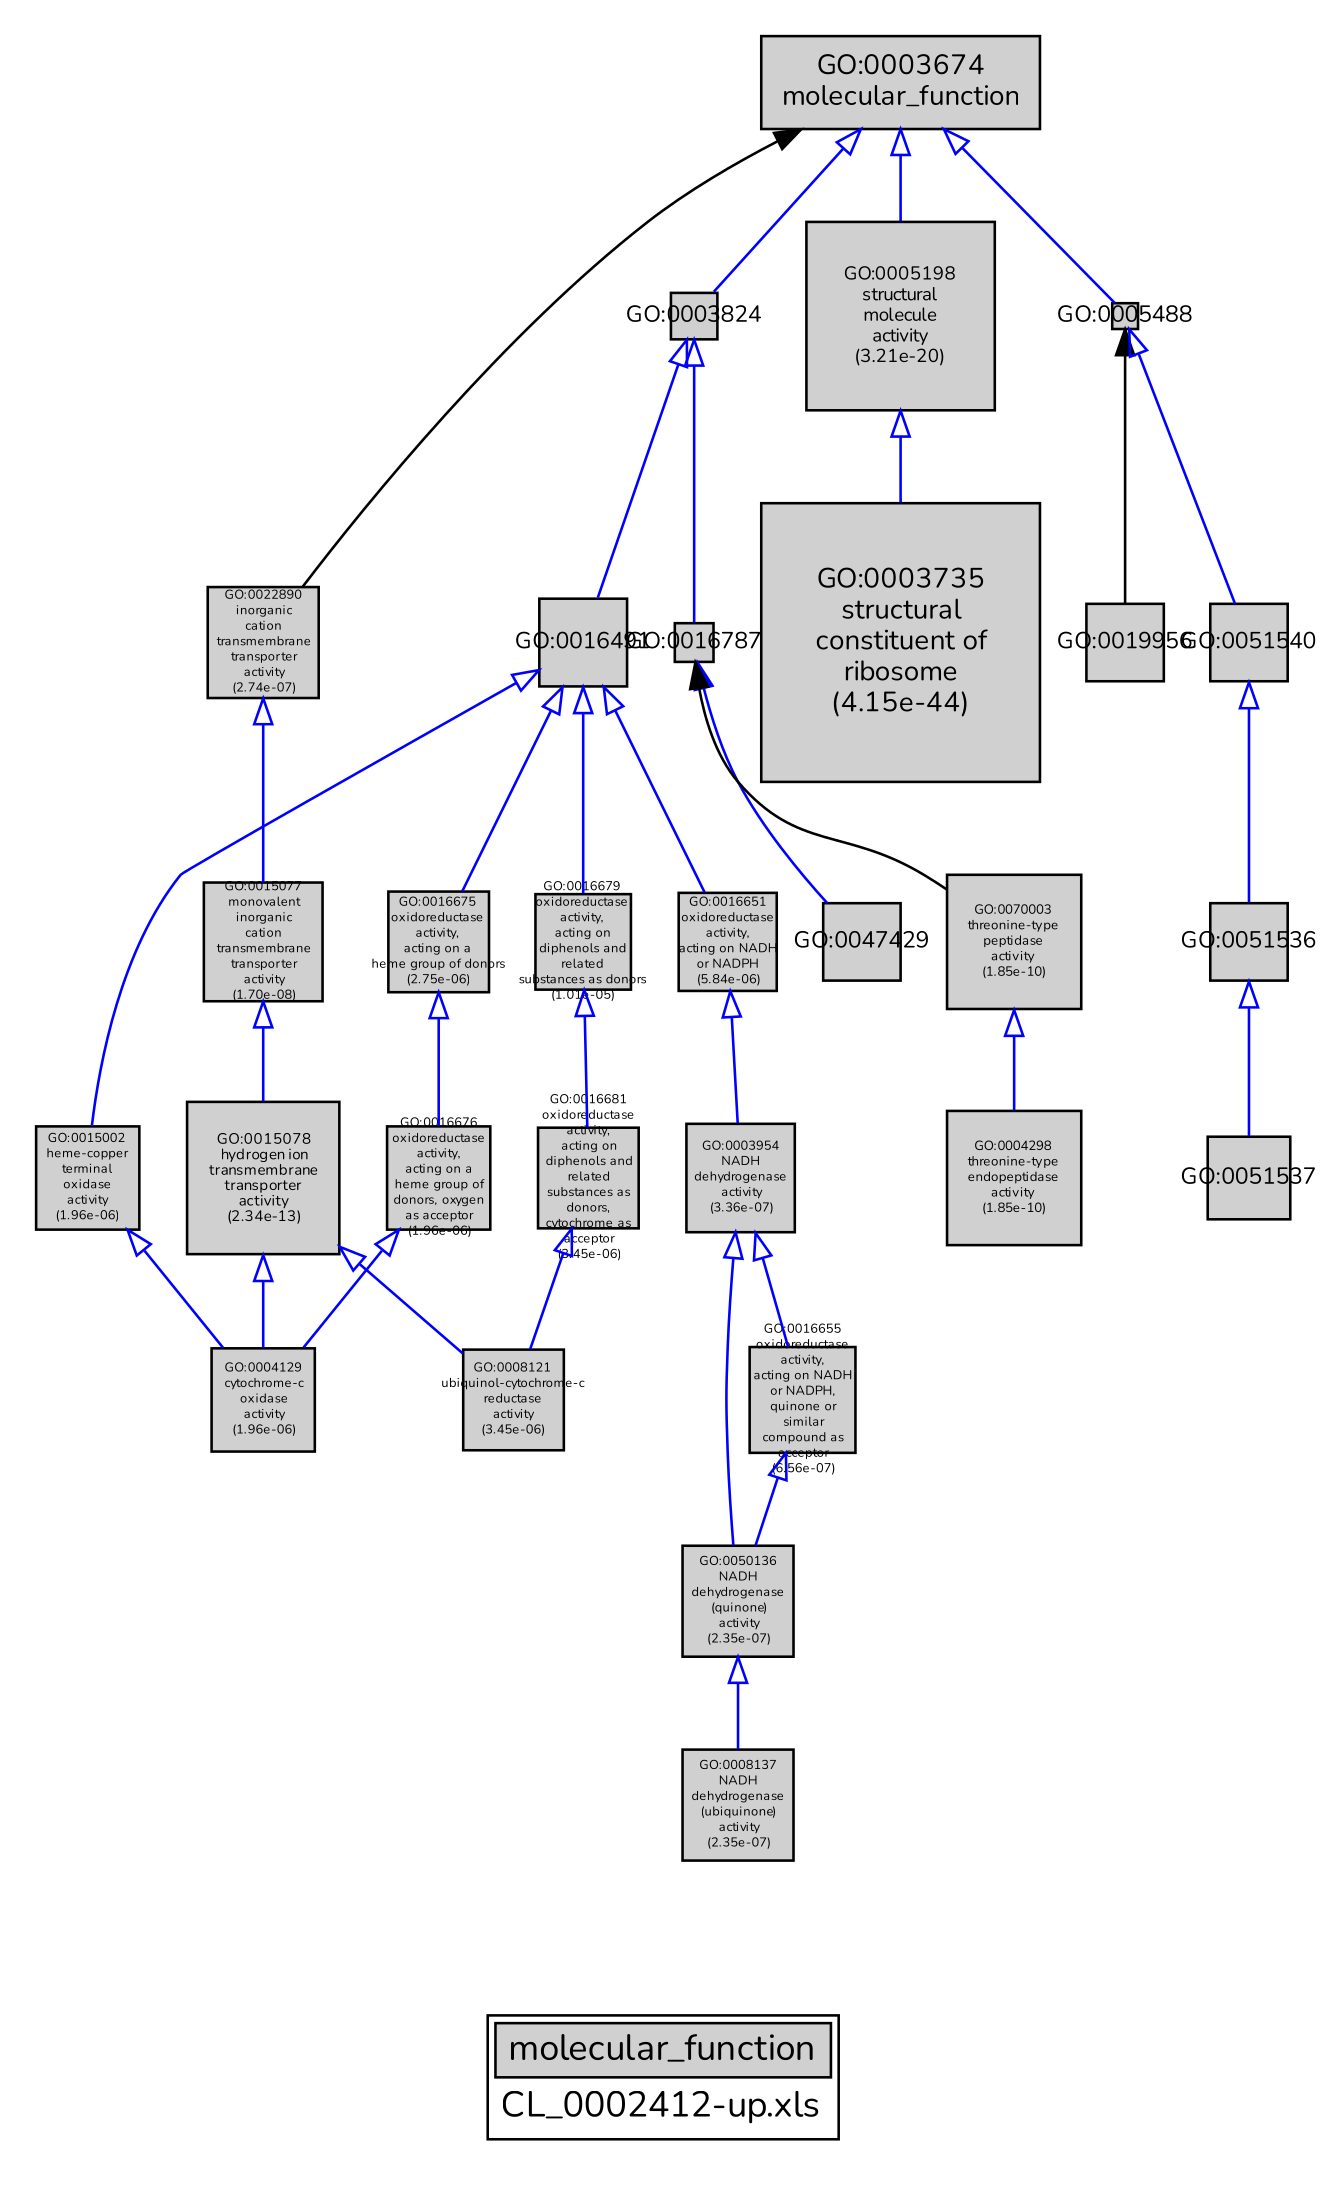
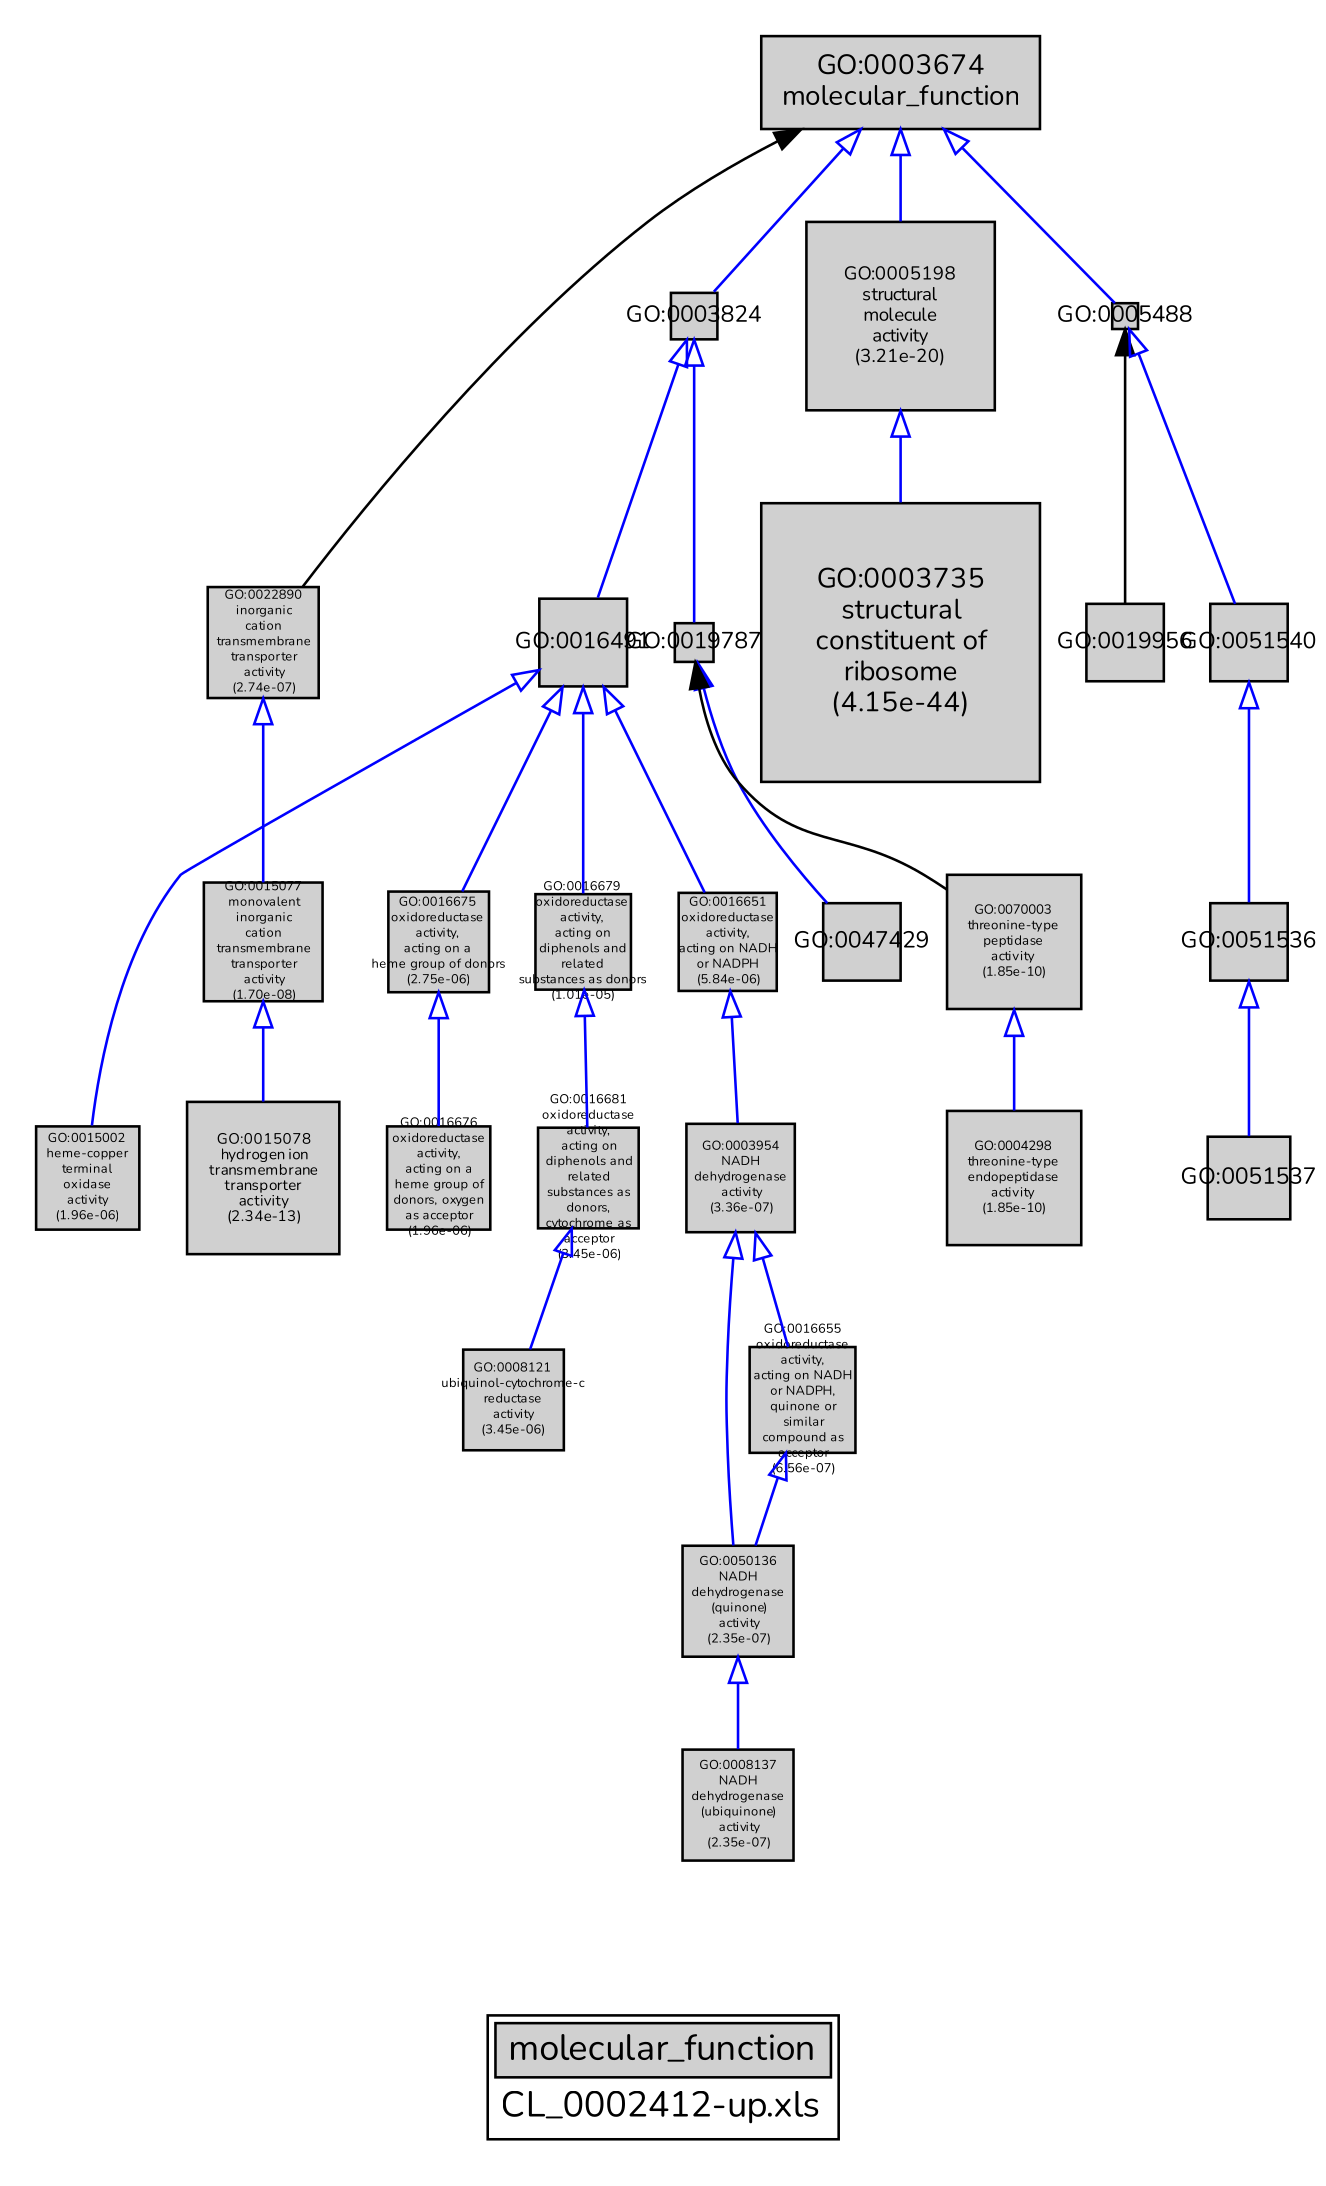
node "GO:0016787": label "GO:0016787" -> "GO:0019787"
edge "GO:0008121" -> "GO:0015078": removed
node "GO:0004129": removed
